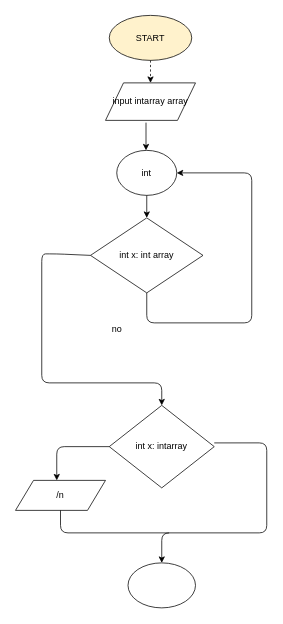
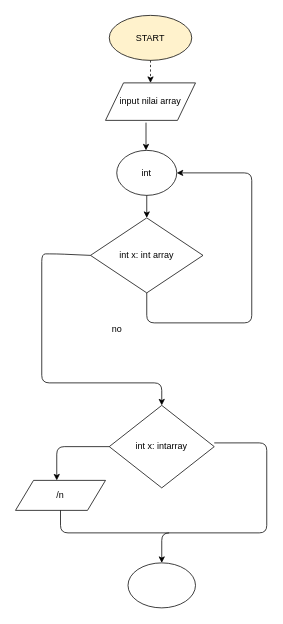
node "input intarray array": label "input intarray array" -> "input nilai array"
